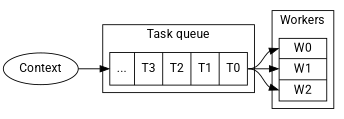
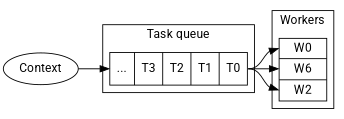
node "W0": text "W1" -> "W6"
